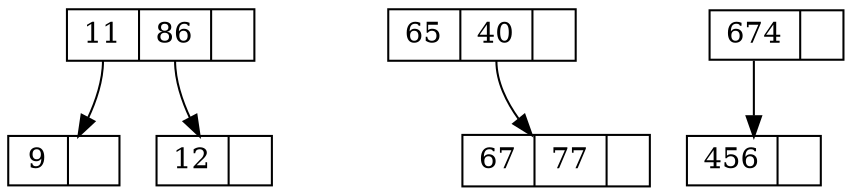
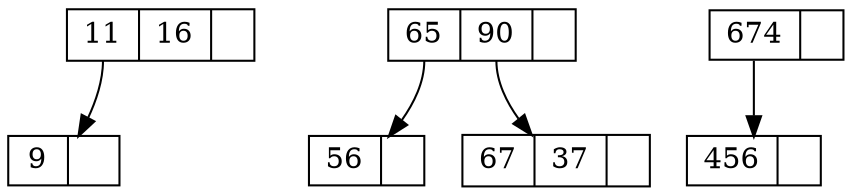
node "11": text "86" -> "16"
node "65": text "40" -> "90"
node "67": text "77" -> "37"
node "12": removed
node "56": added
